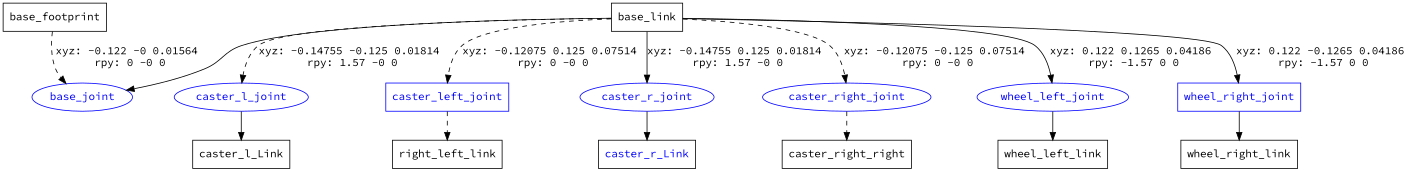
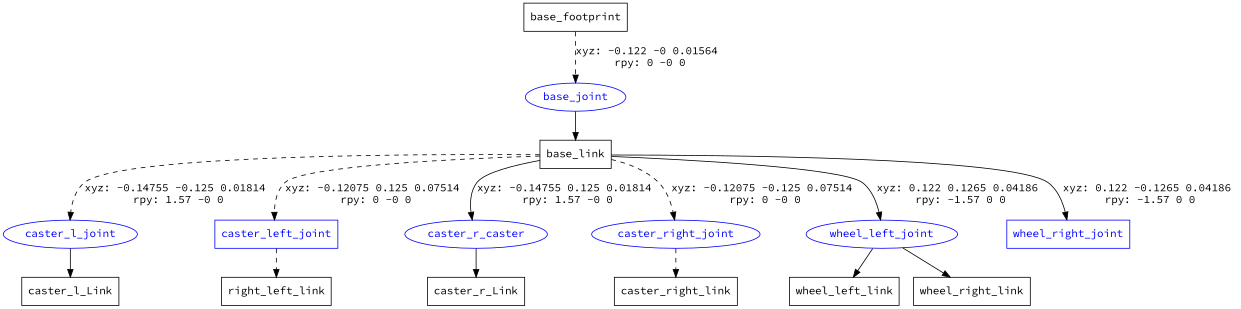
edge "base_link" -> "base_joint": reversed
node "caster_r_joint": label "caster_r_joint" -> "caster_r_caster"
edge "wheel_right_joint" -> "wheel_right_link": now "wheel_left_joint" -> "wheel_right_link"
node "caster_r_Link": fontcolor blue -> black
node "caster_right_right": label "caster_right_right" -> "caster_right_link"
